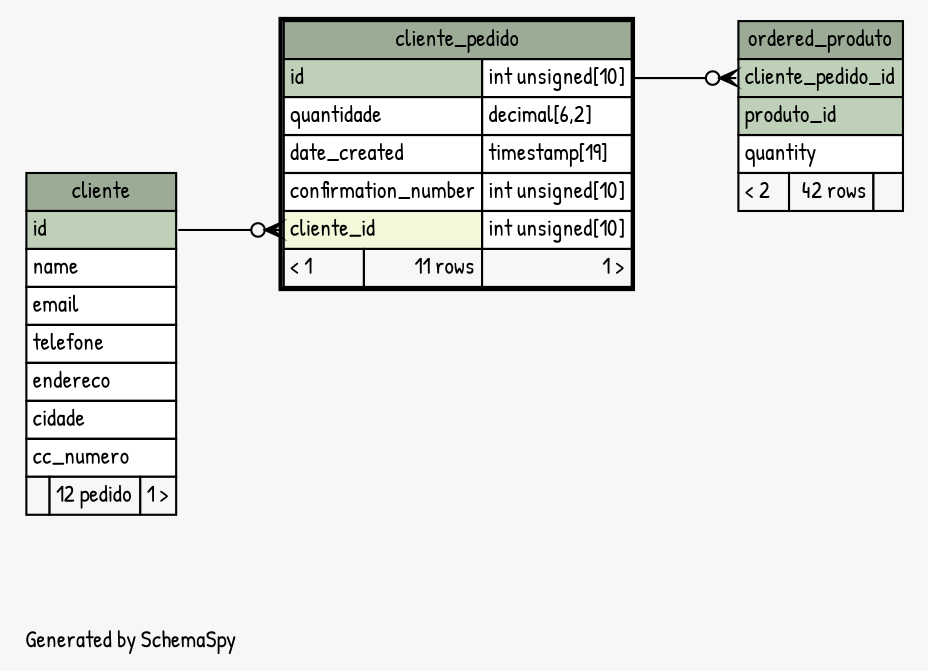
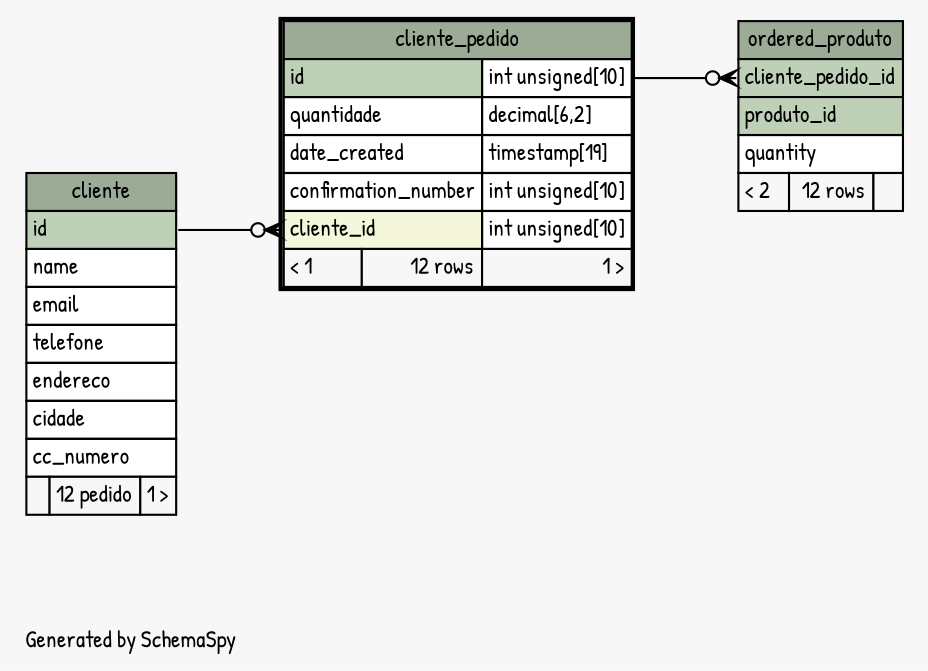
node "ordered_produto": text "42 rows" -> "12 rows"
node "cliente_pedido": text "11 rows" -> "12 rows"
